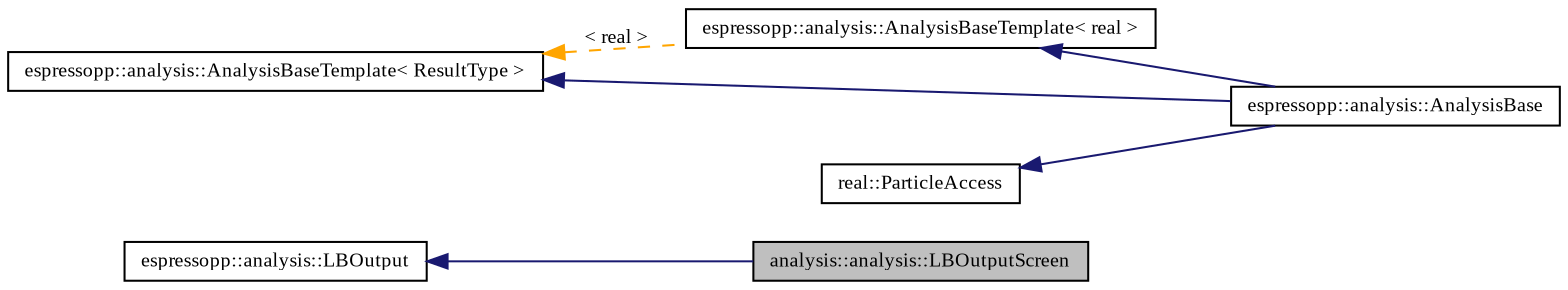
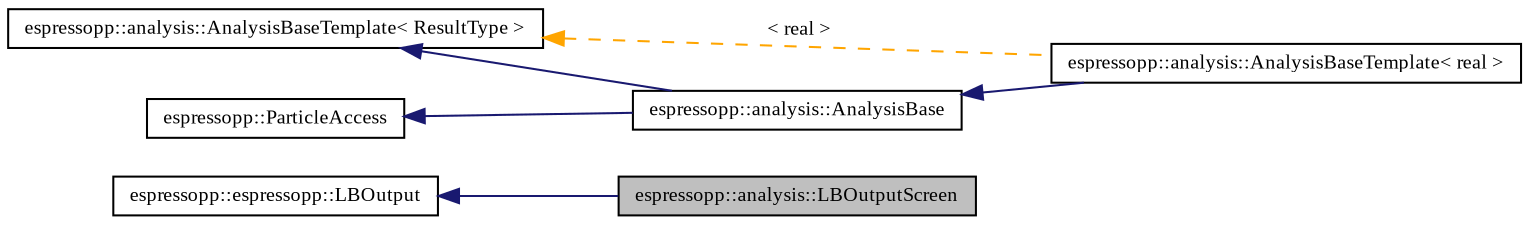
edge "espressopp::analysis::AnalysisBase" -> "espressopp::analysis::AnalysisBaseTemplate< real >": reversed
node "real::ParticleAccess": label "real::ParticleAccess" -> "espressopp::ParticleAccess"
node "espressopp::analysis::LBOutput": label "espressopp::analysis::LBOutput" -> "espressopp::espressopp::LBOutput"
node "analysis::analysis::LBOutputScreen": label "analysis::analysis::LBOutputScreen" -> "espressopp::analysis::LBOutputScreen"
